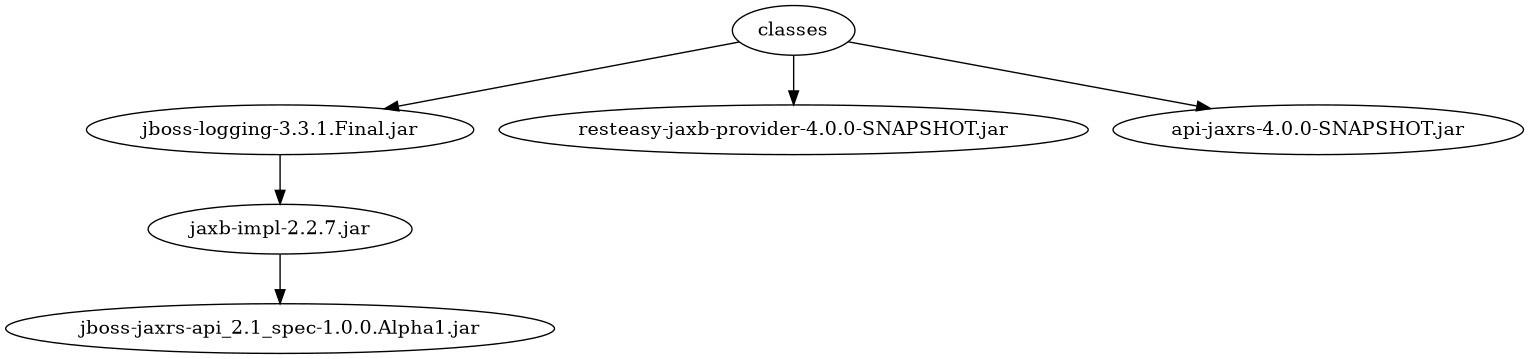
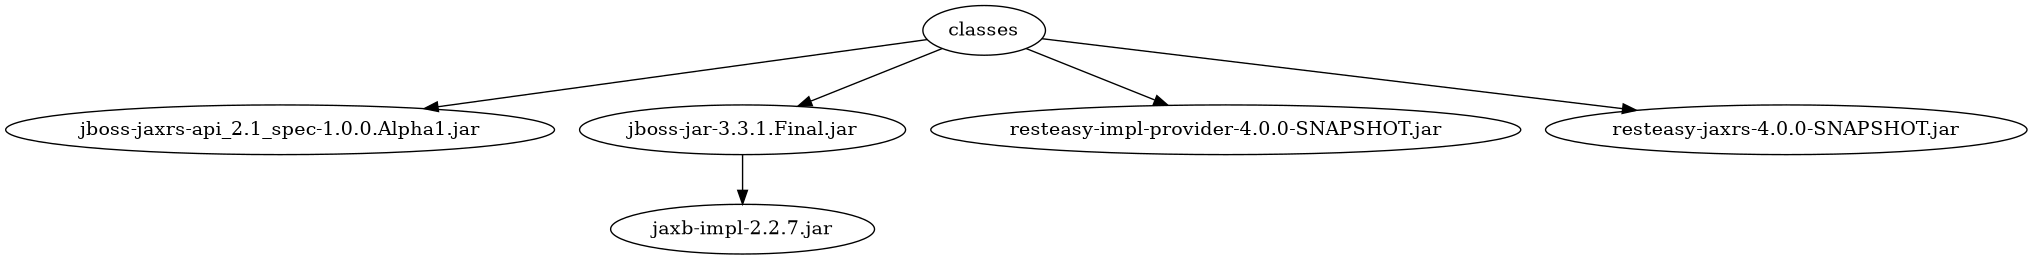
node "jboss-logging-3.3.1.Final.jar": label "jboss-logging-3.3.1.Final.jar" -> "jboss-jar-3.3.1.Final.jar"
node "resteasy-jaxb-provider-4.0.0-SNAPSHOT.jar": label "resteasy-jaxb-provider-4.0.0-SNAPSHOT.jar" -> "resteasy-impl-provider-4.0.0-SNAPSHOT.jar"
node "api-jaxrs-4.0.0-SNAPSHOT.jar": label "api-jaxrs-4.0.0-SNAPSHOT.jar" -> "resteasy-jaxrs-4.0.0-SNAPSHOT.jar"
edge "jaxb-impl-2.2.7.jar" -> "jboss-jaxrs-api_2.1_spec-1.0.0.Alpha1.jar": now "classes" -> "jboss-jaxrs-api_2.1_spec-1.0.0.Alpha1.jar"
